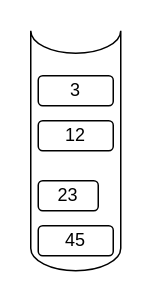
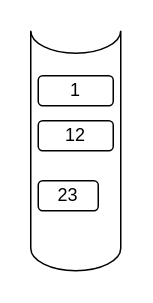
node "3": label "3" -> "1"
node "45": removed
